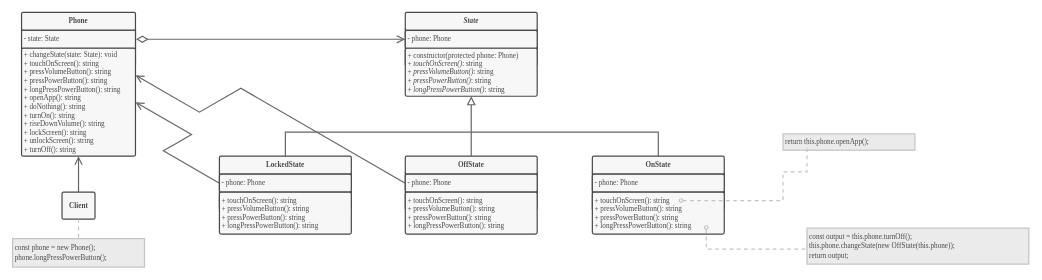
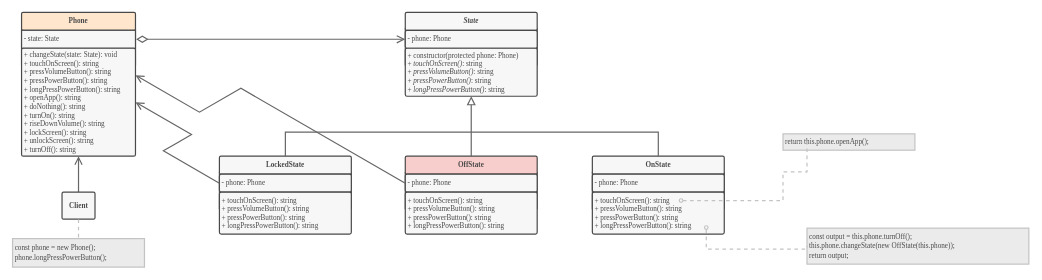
node "Phone": fillcolor #f7f7f7 -> #ffe6cc
node "OffState": fillcolor #f7f7f7 -> #f8cecc
